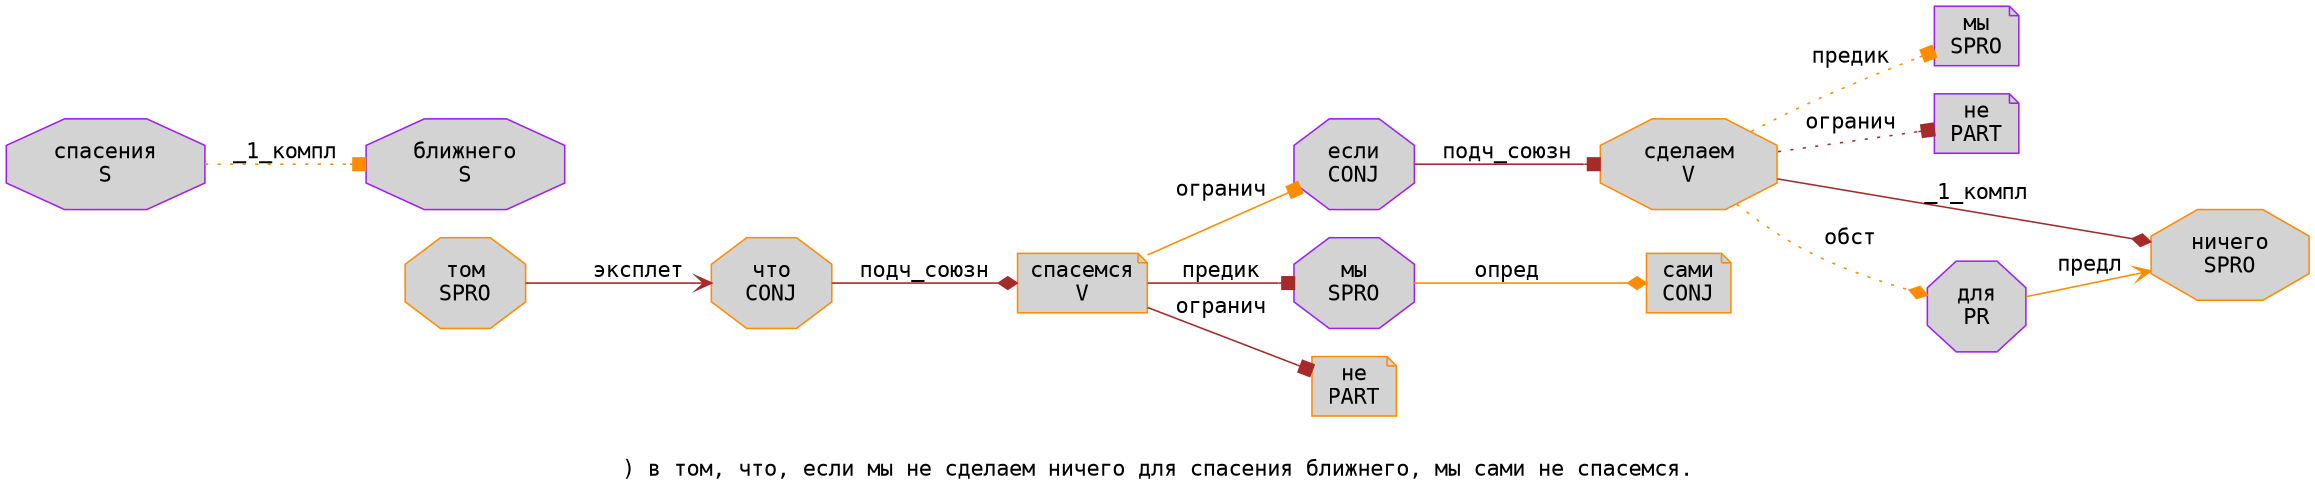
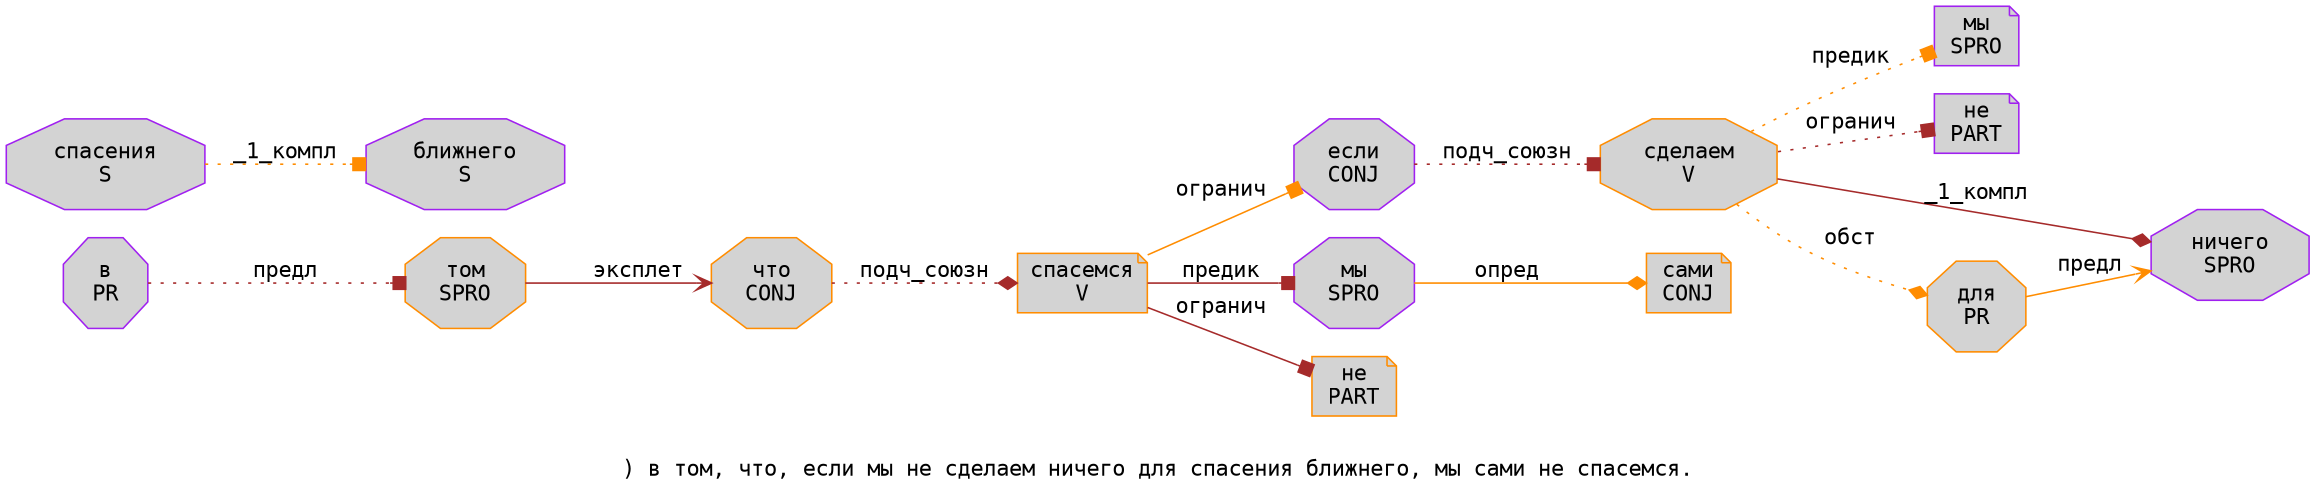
edge "если CONJ" -> "сделаем V": style solid -> dotted
node "ничего SPRO": color darkorange -> purple
node "в PR": added
edge "что CONJ" -> "спасемся V": style solid -> dotted
node "для PR": color purple -> darkorange
